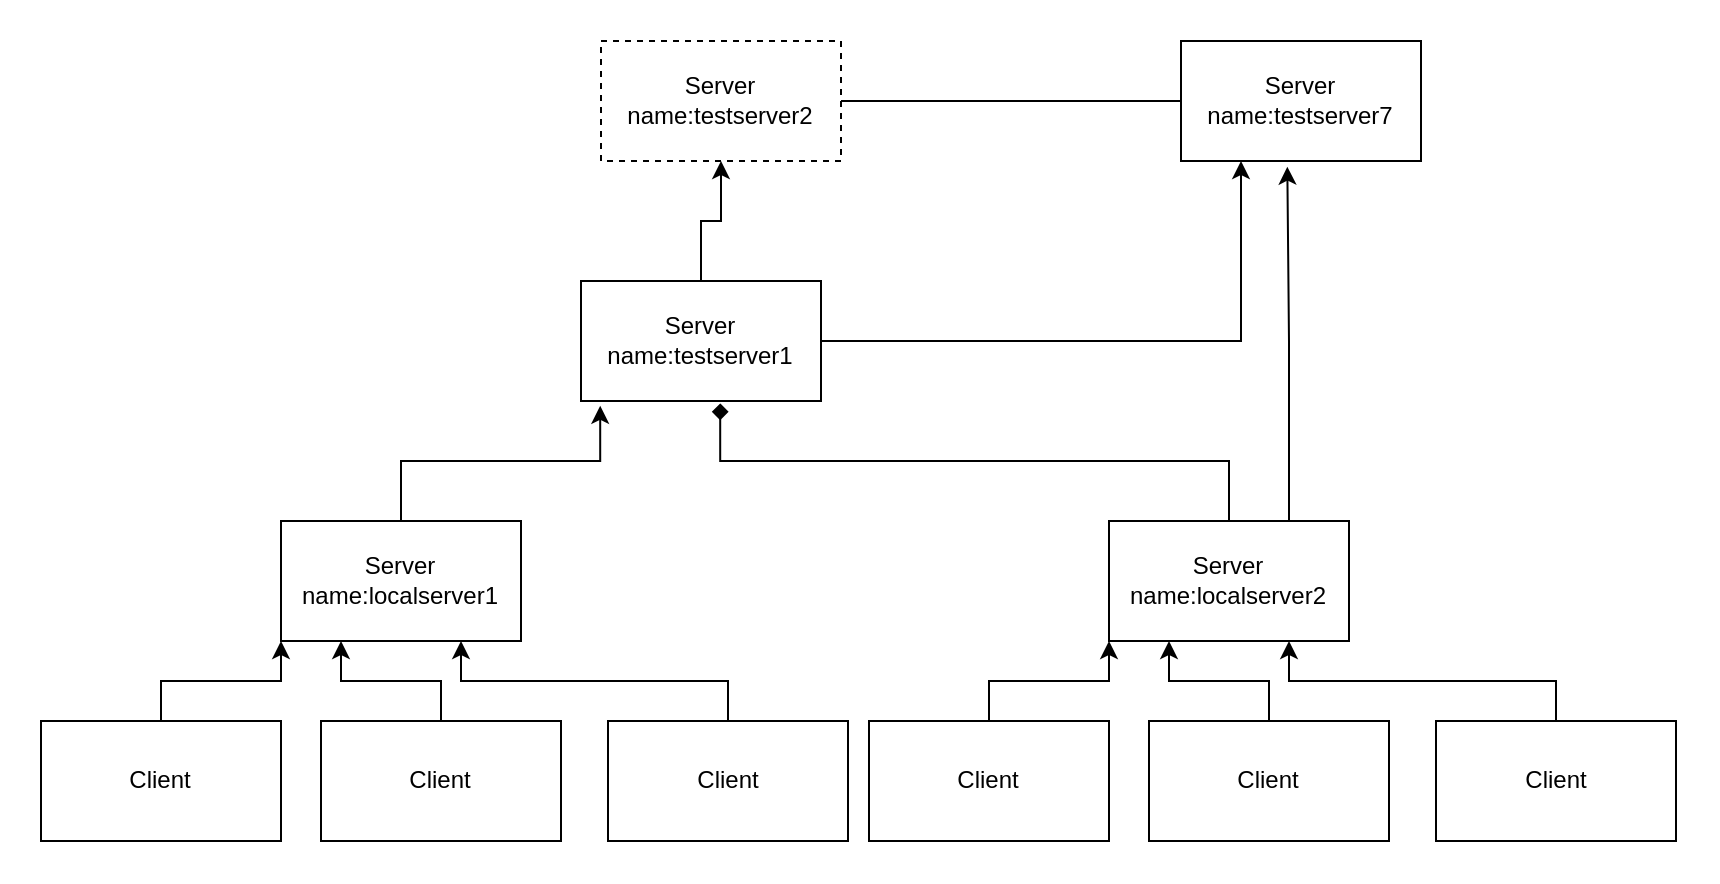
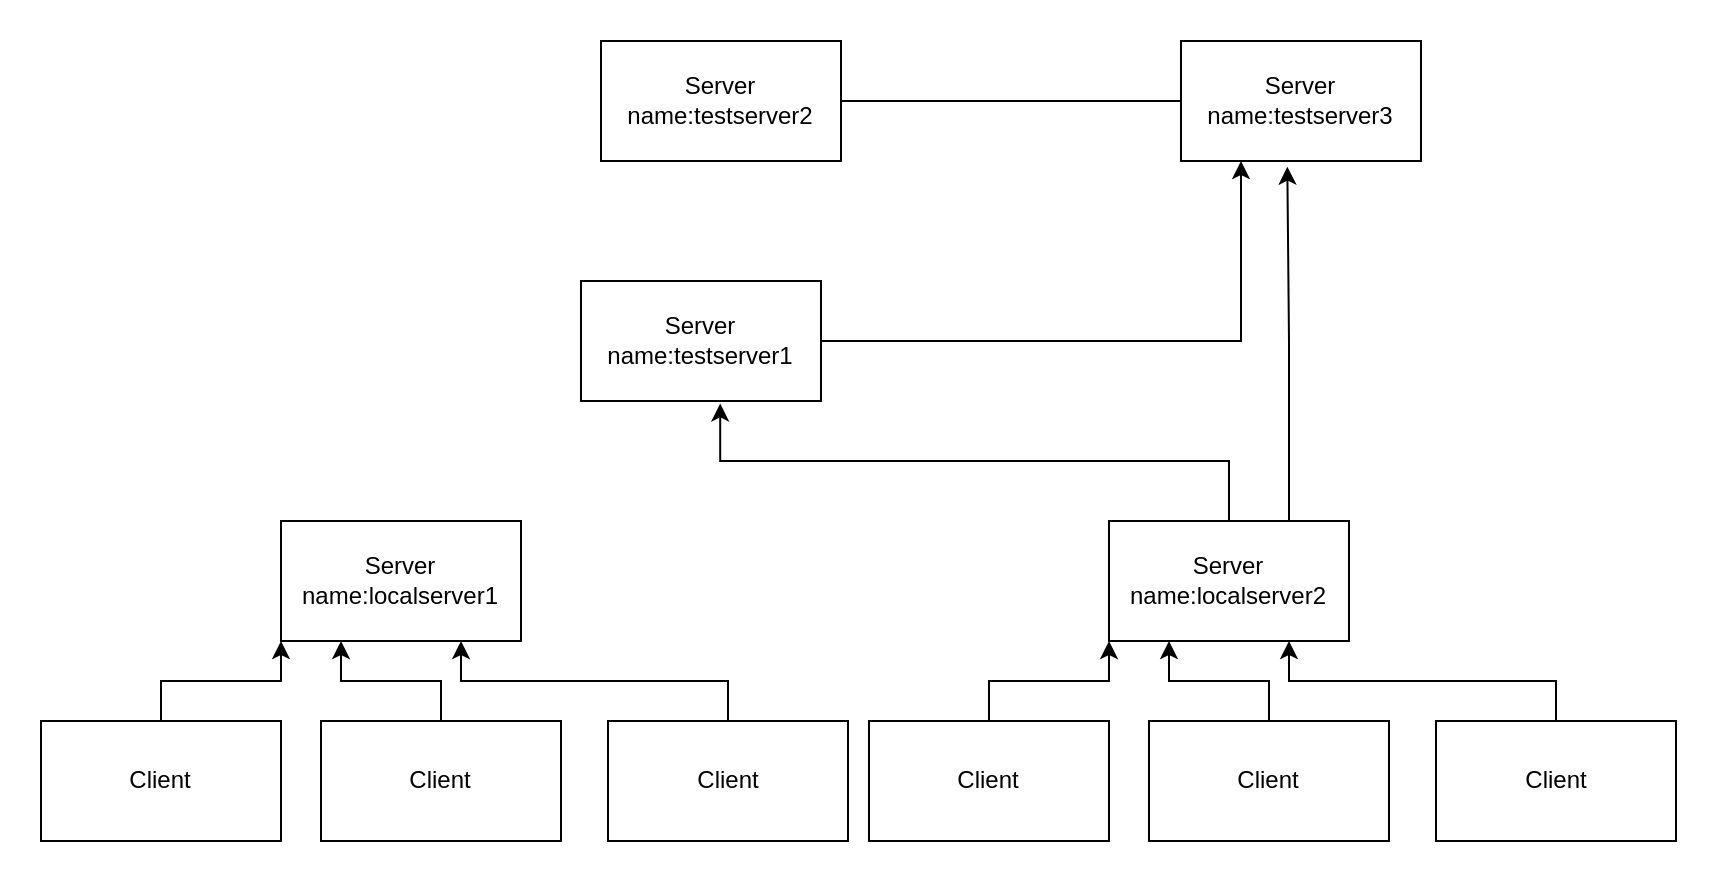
node "Server name:testserver2": style dashed -> solid
node "Server name:testserver7": label "Server name:testserver7" -> "Server name:testserver3"
edge "Server name:testserver1" -> "Server name:testserver2": removed
edge "Server name:localserver2" -> "Server name:testserver1": arrowhead diamond -> classic
edge "Server name:localserver1" -> "Server name:testserver1": removed
